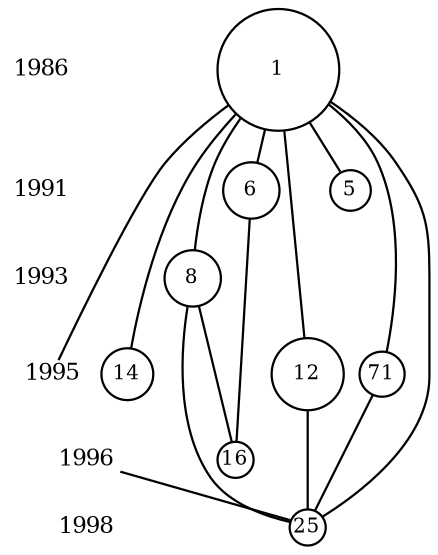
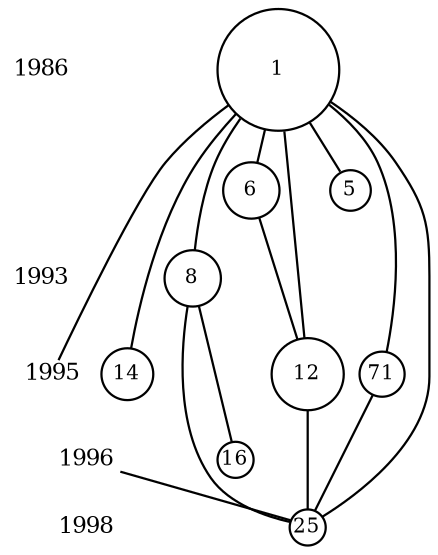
node "1991": removed
edge "6" -- "16": now "6" -- "12"
